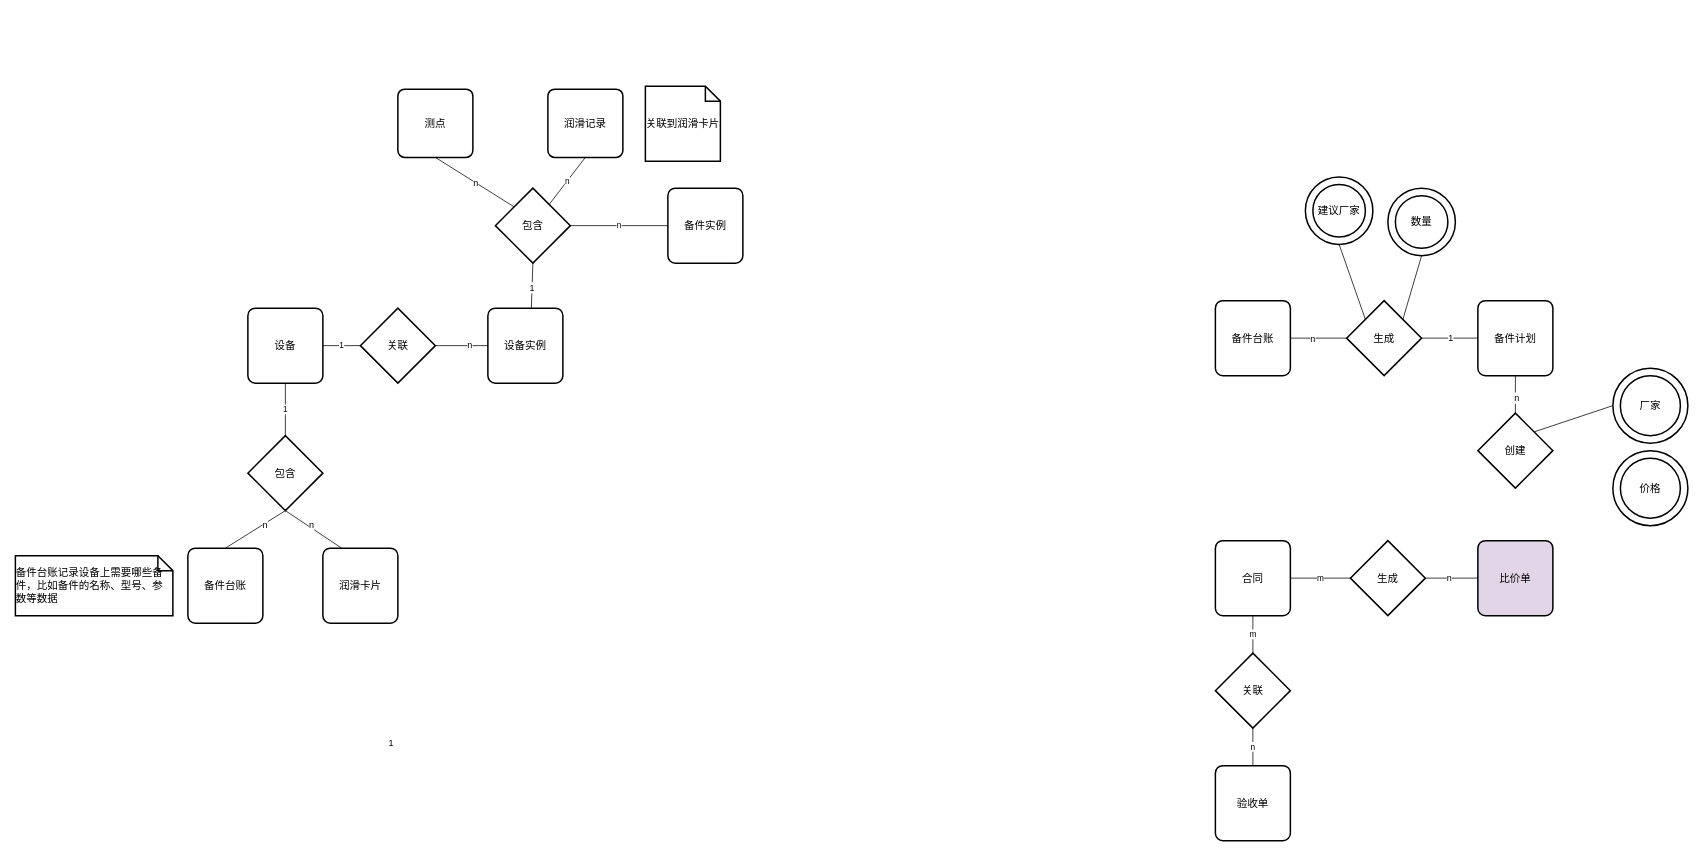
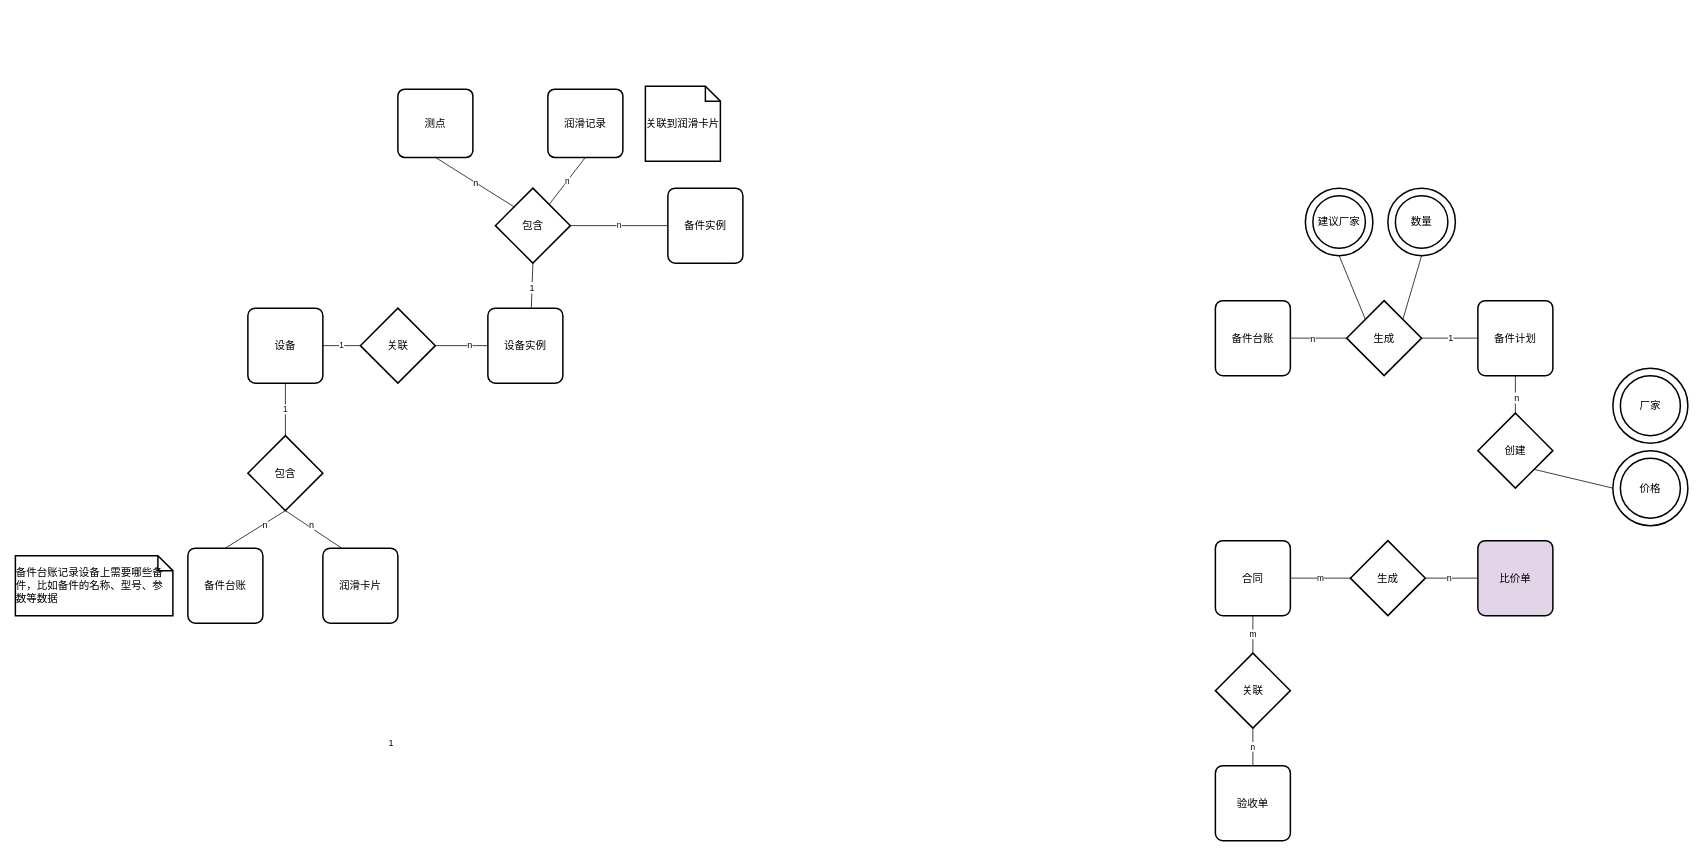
node "建议厂家": moved (1339, 210) -> (1339, 222)
edge "厂家" -- "创建": removed
edge "创建" -- "价格": added
